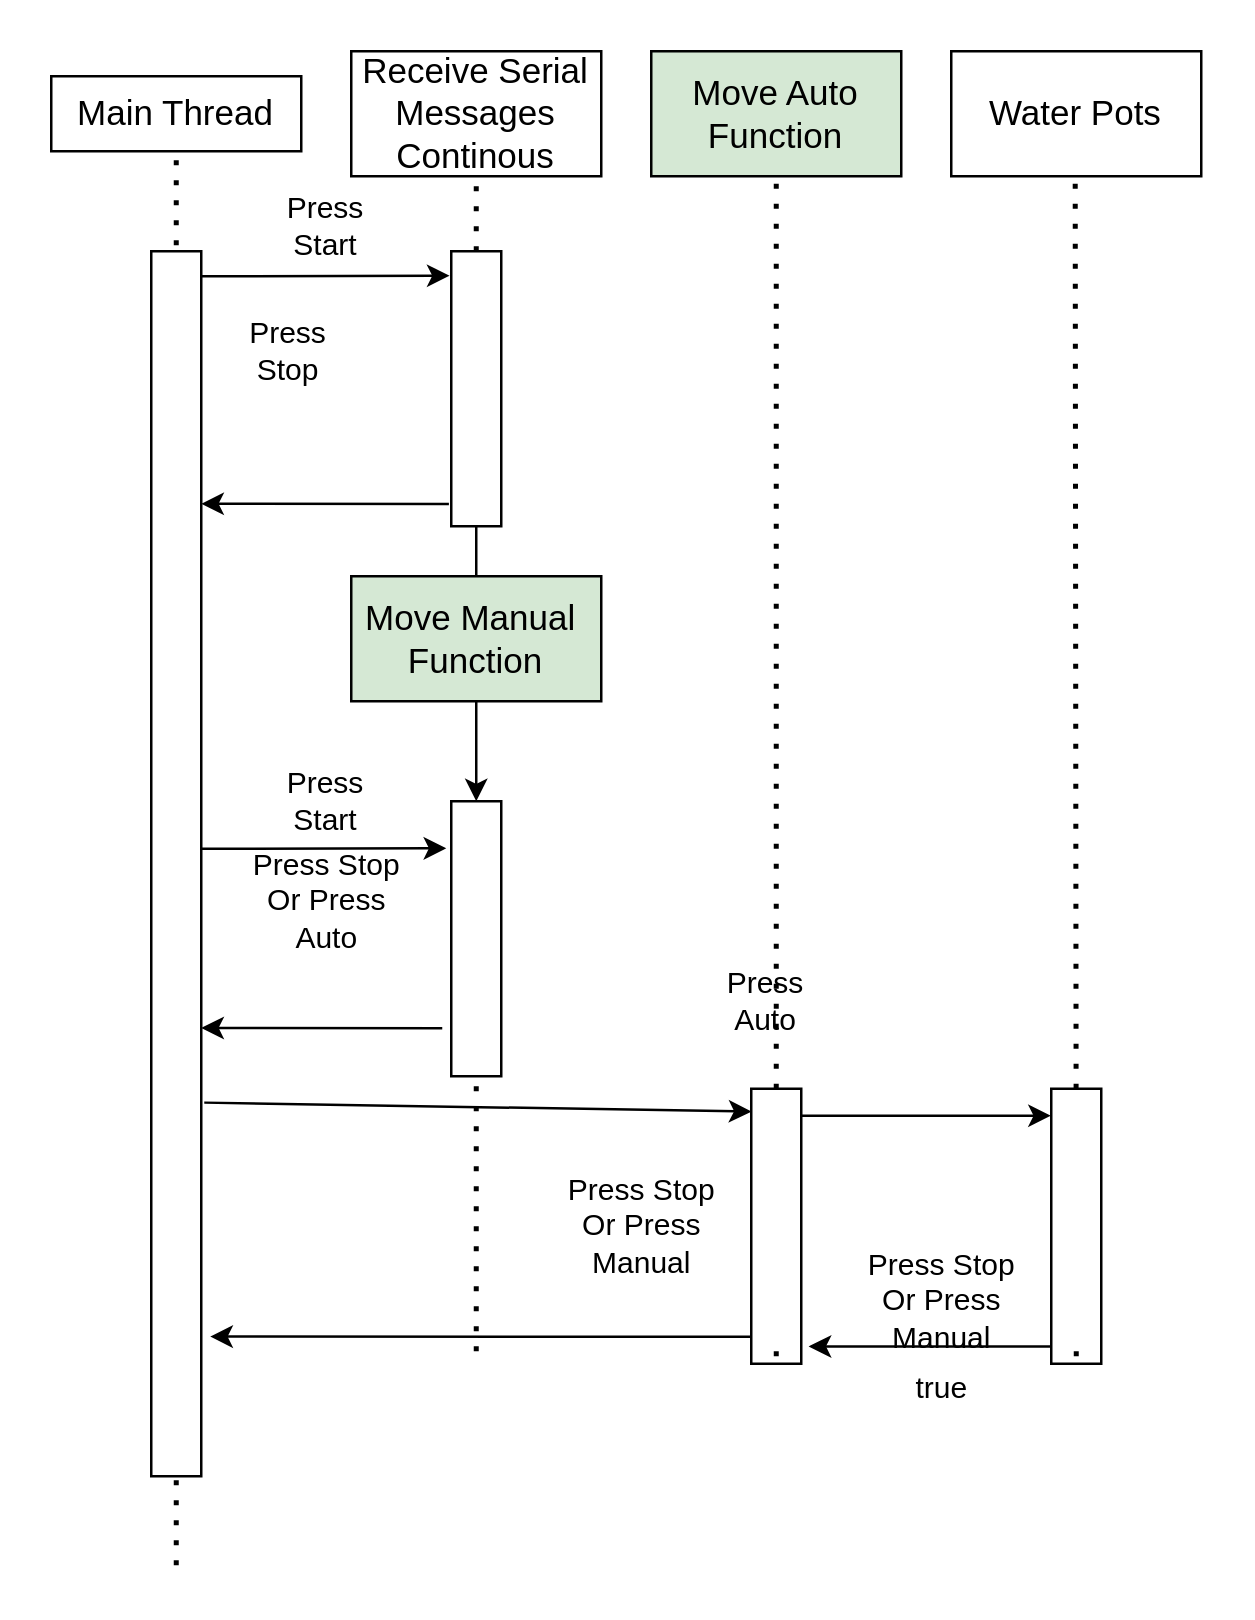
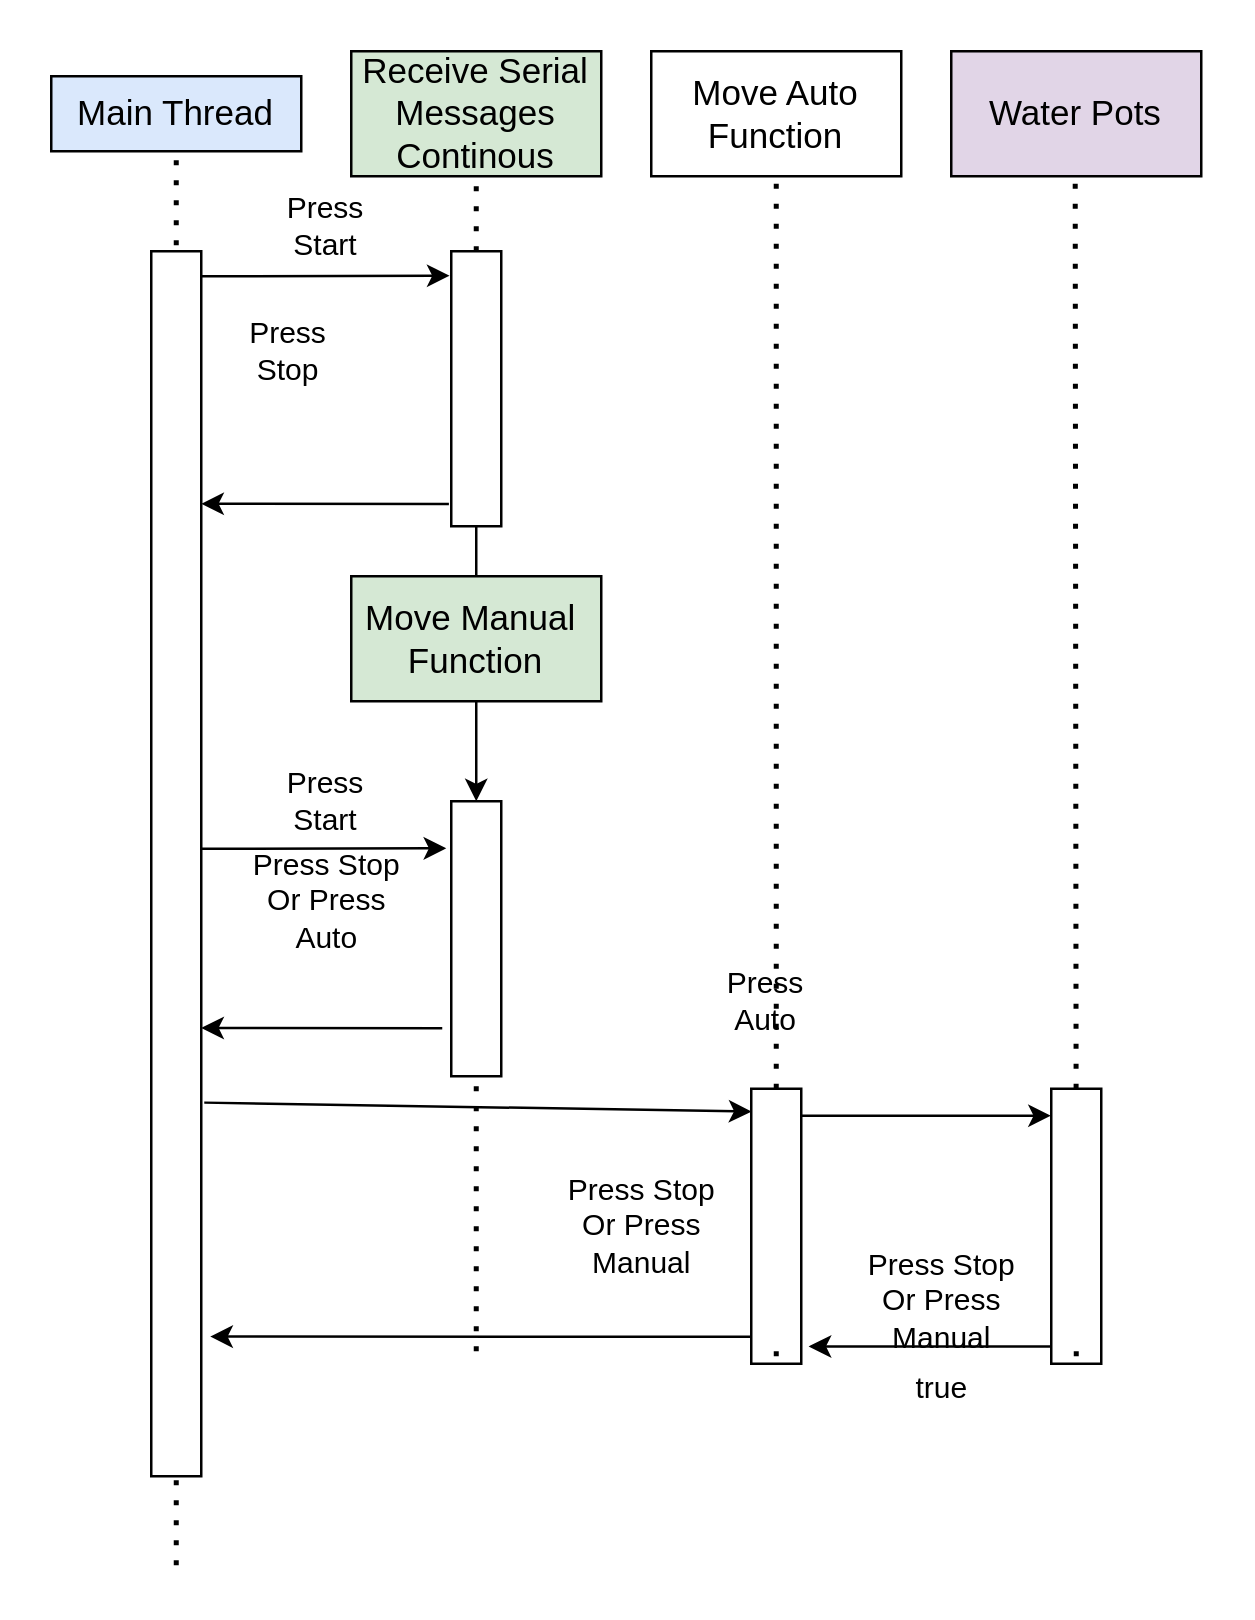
node "Main Thread": fillcolor #ffffff -> #dae8fc
node "Receive Serial Messages Continous": fillcolor #ffffff -> #d5e8d4
node "Move Auto Function": fillcolor #d5e8d4 -> #ffffff
node "Water Pots": fillcolor #ffffff -> #e1d5e7
